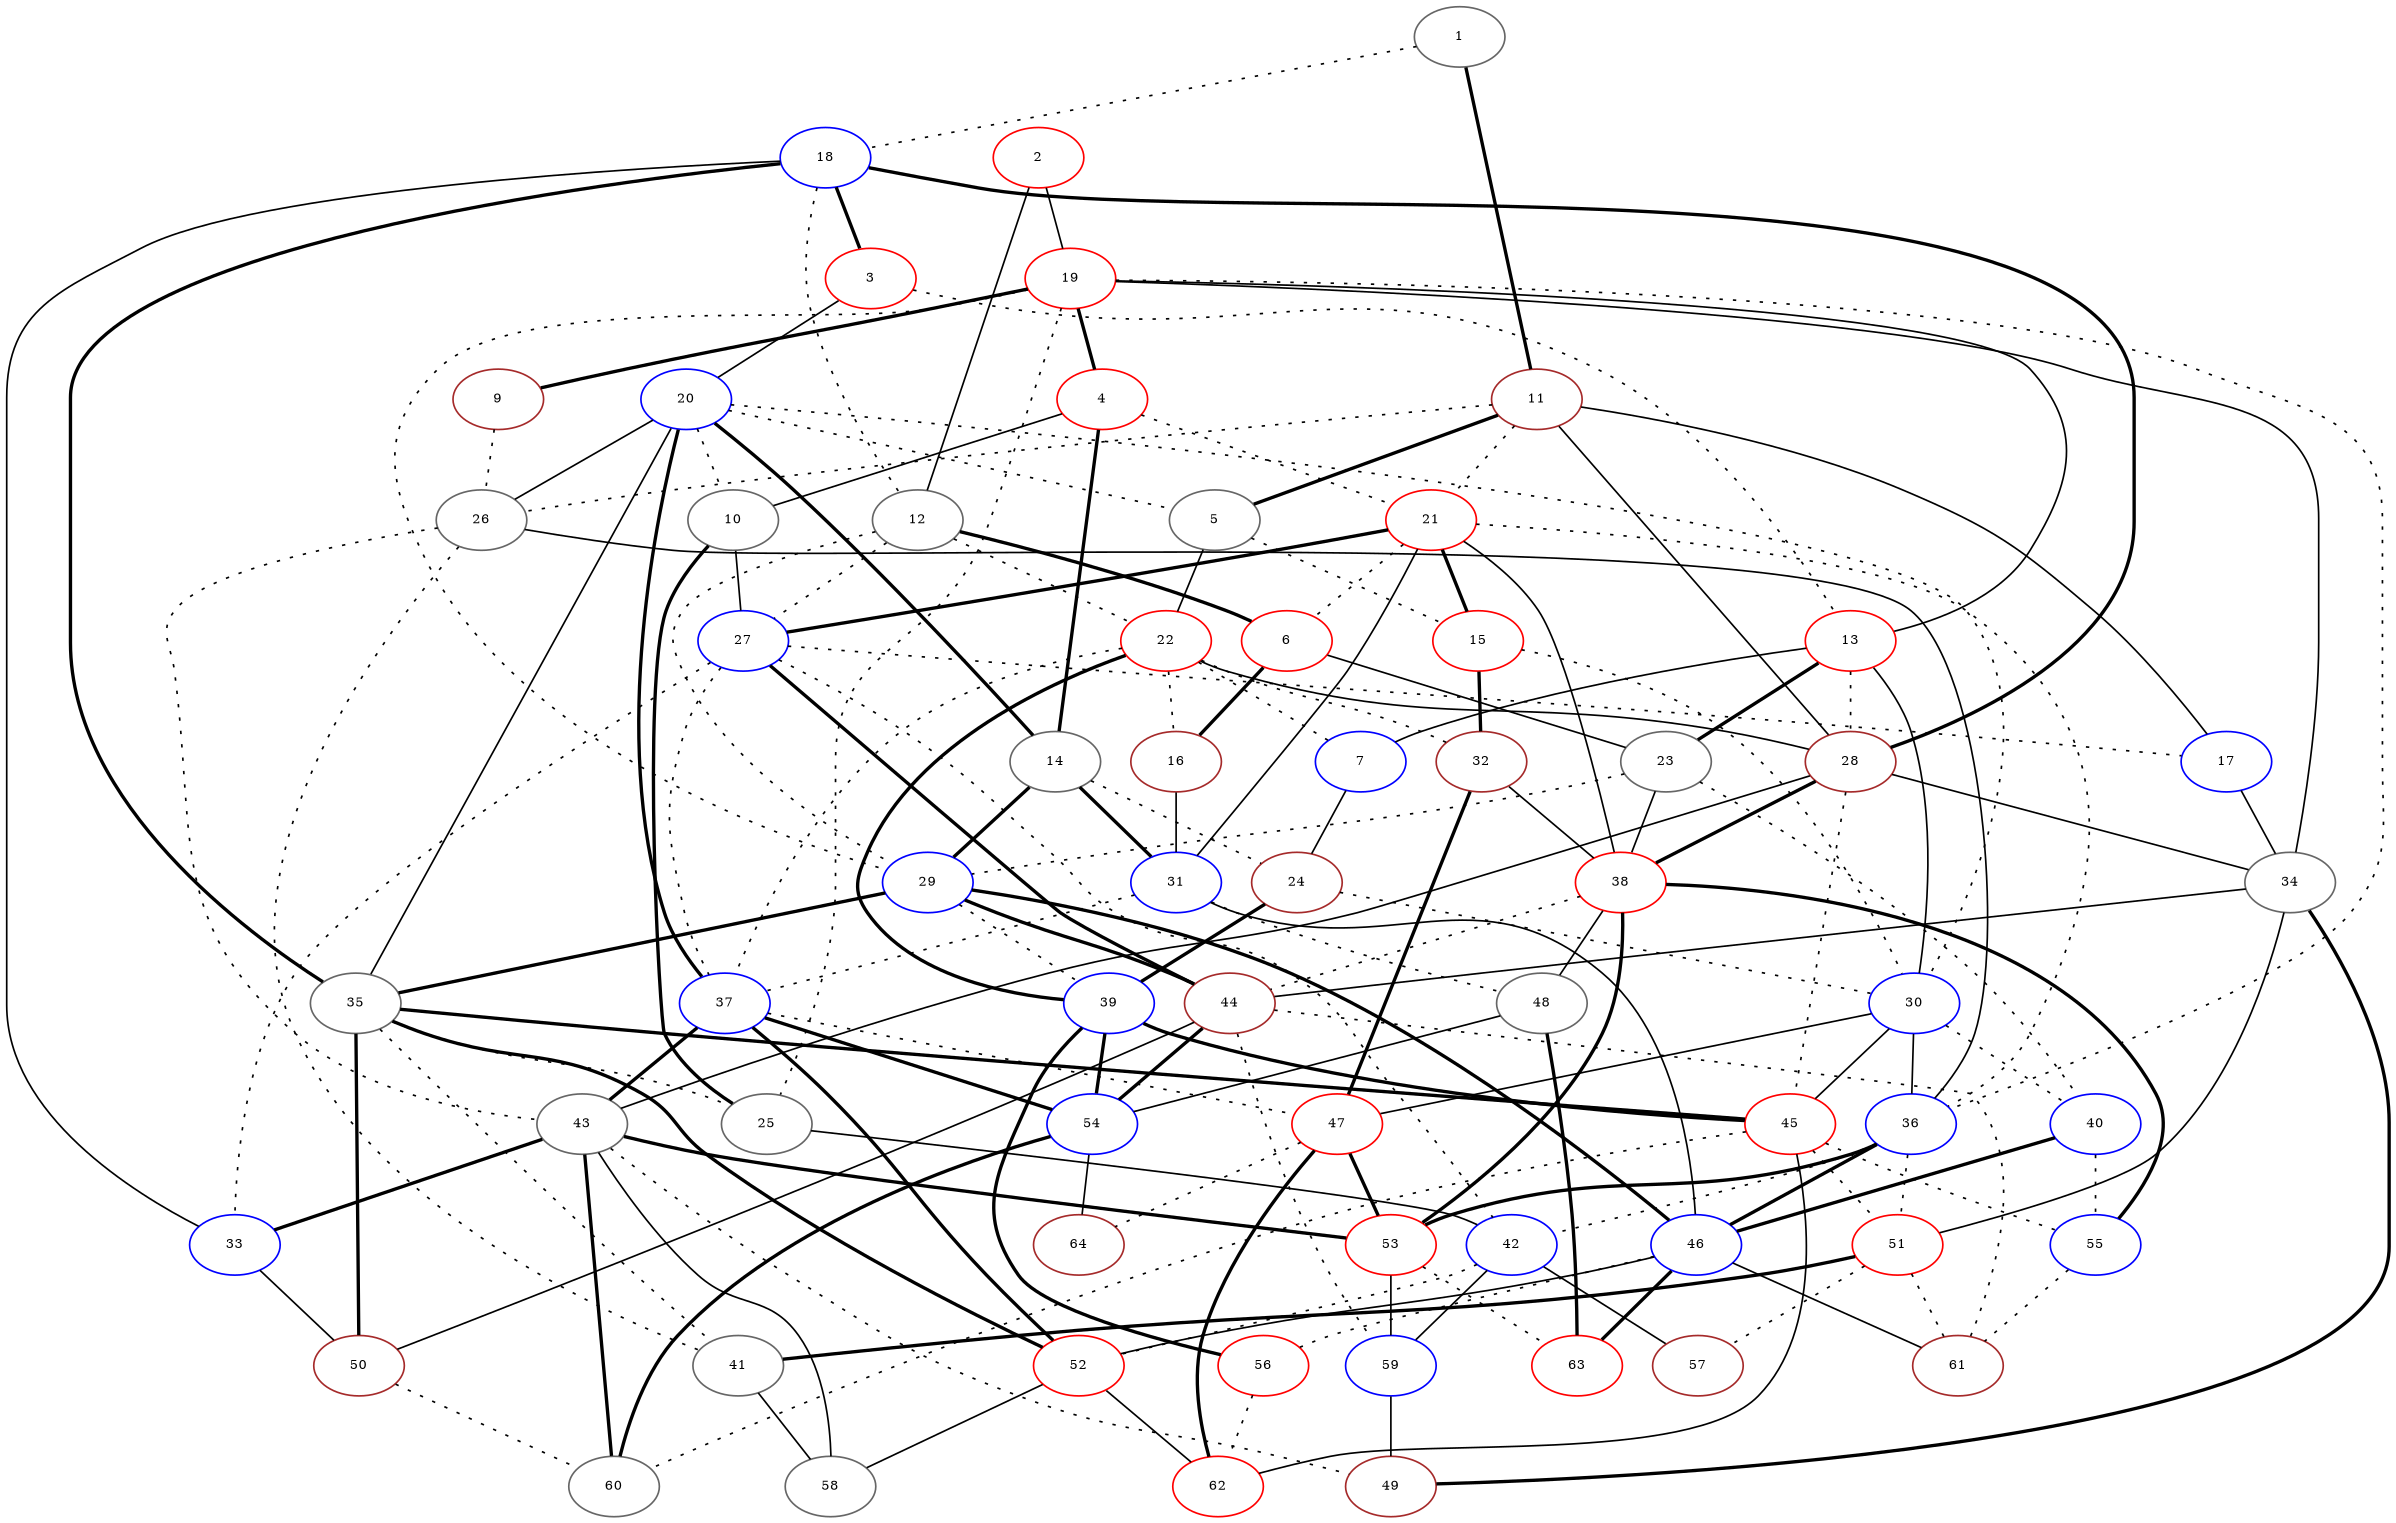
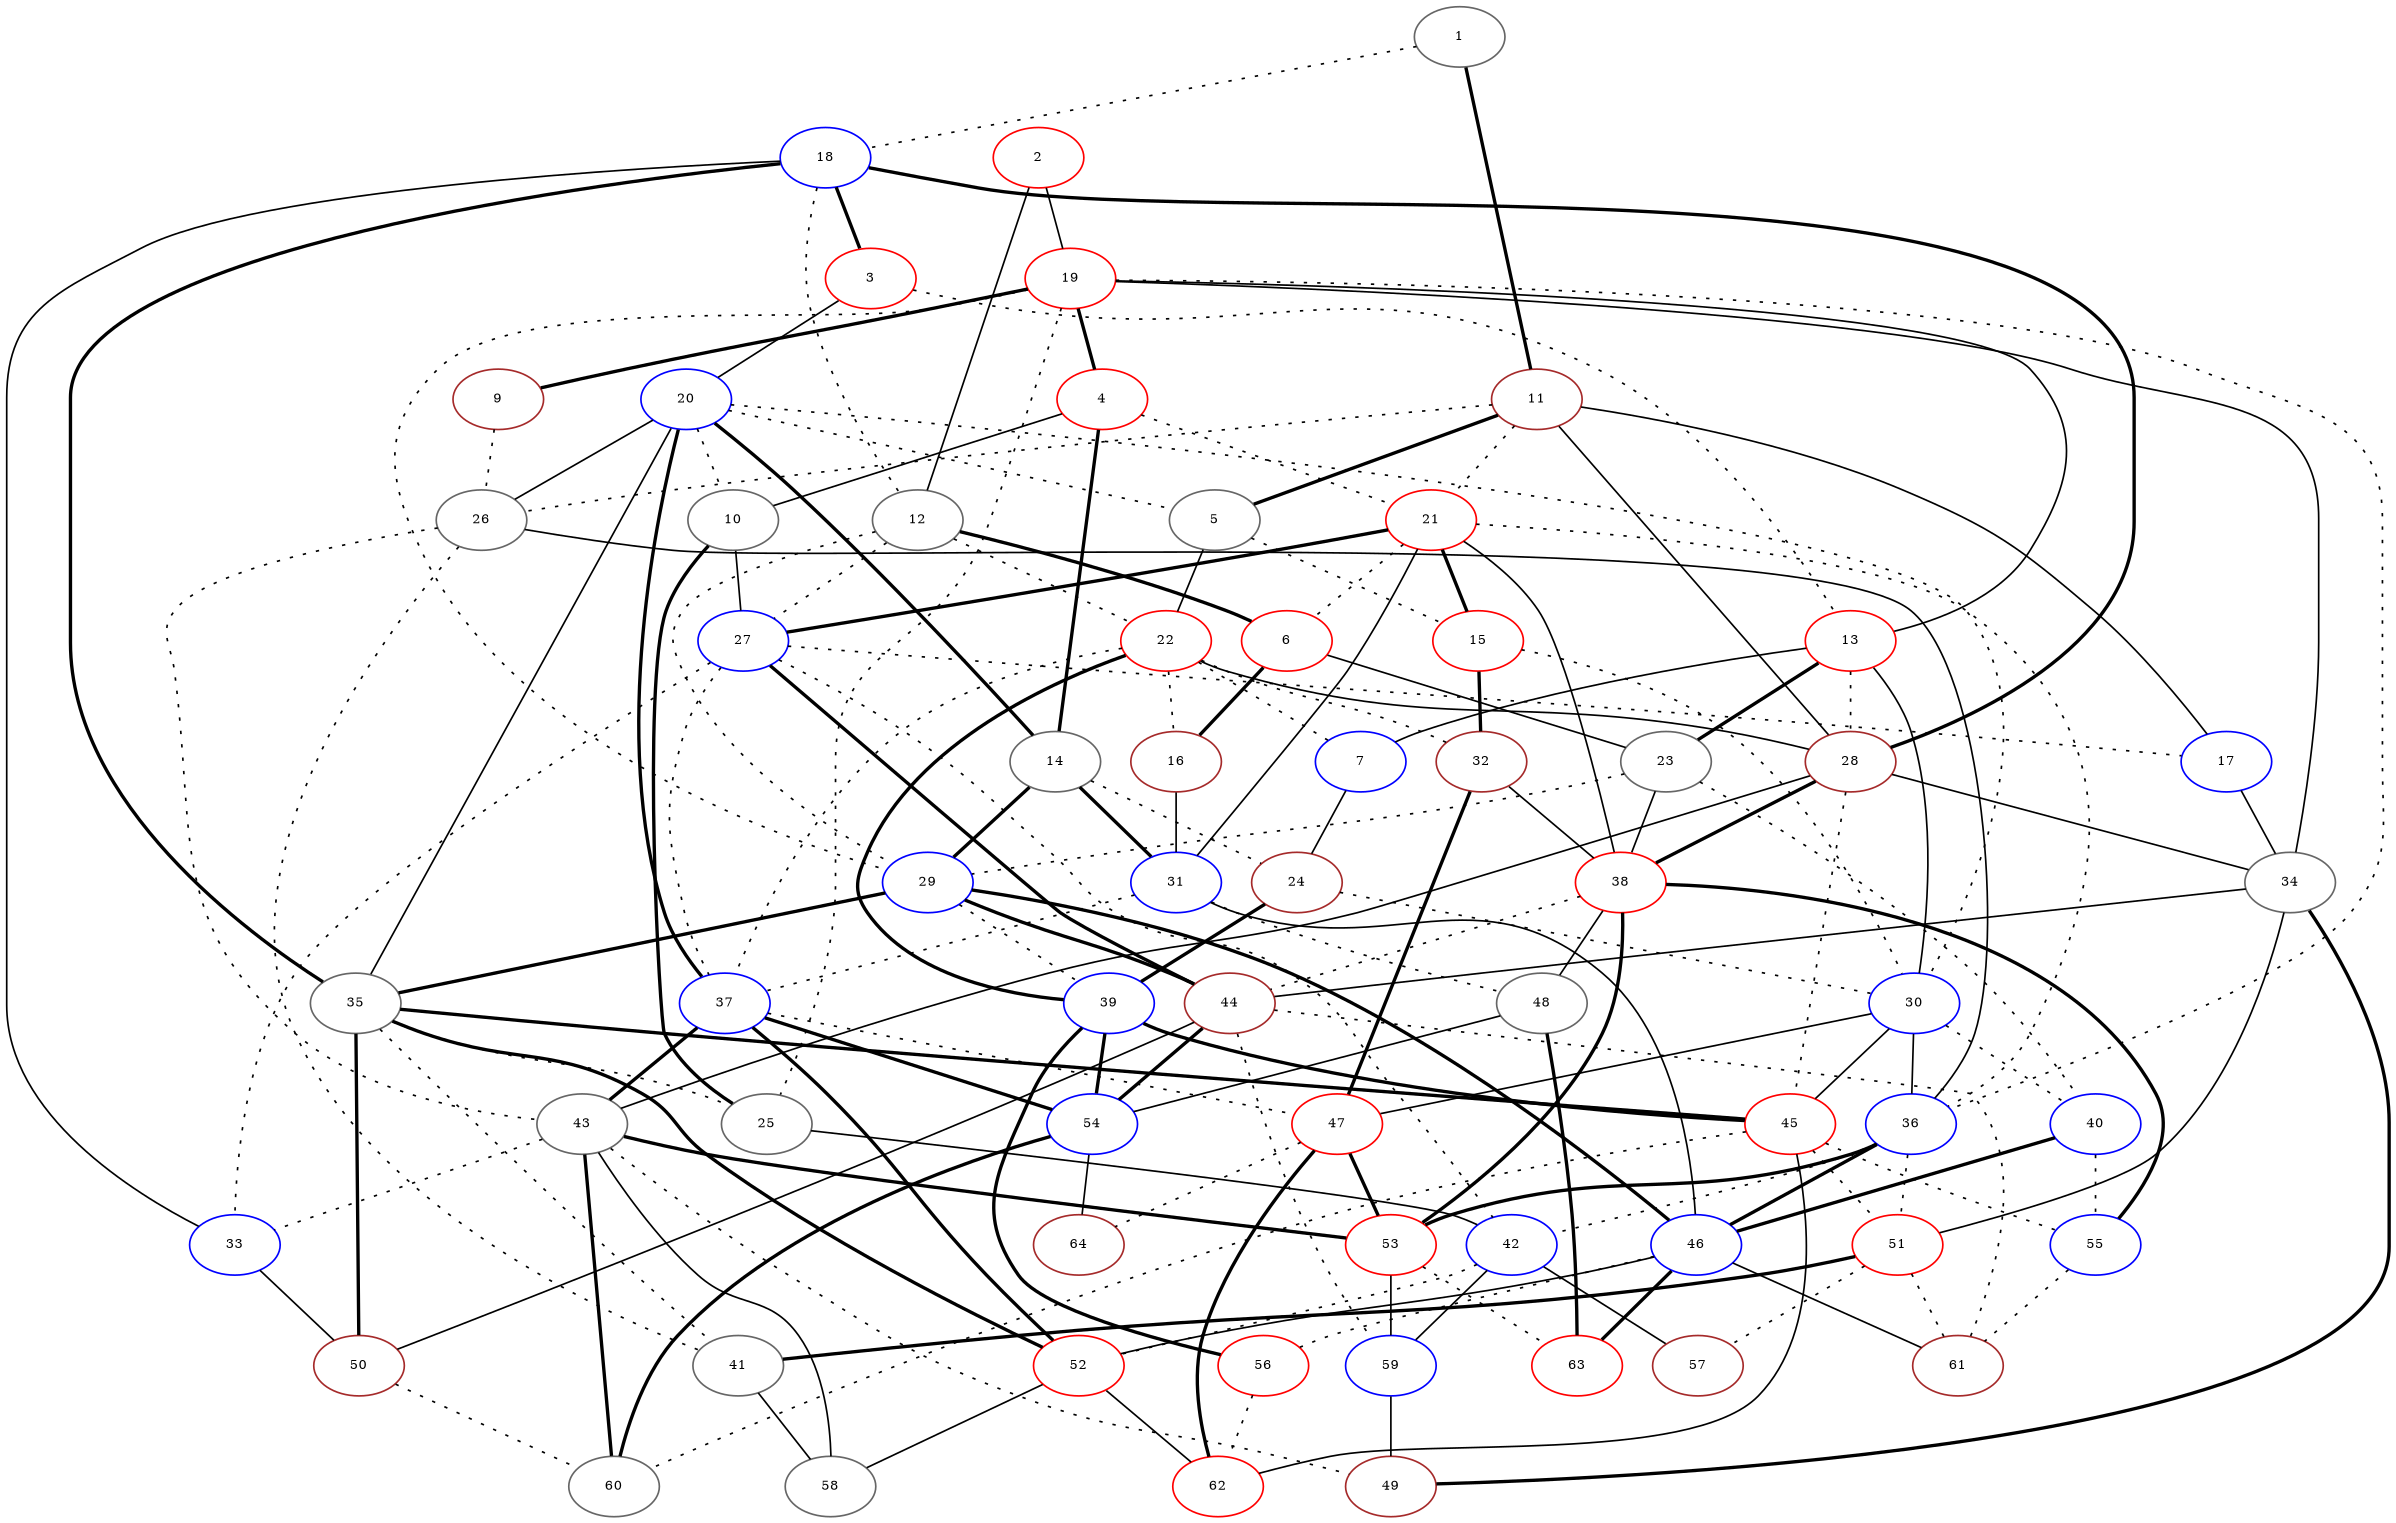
edge "43" -- "33": style bold -> dotted
